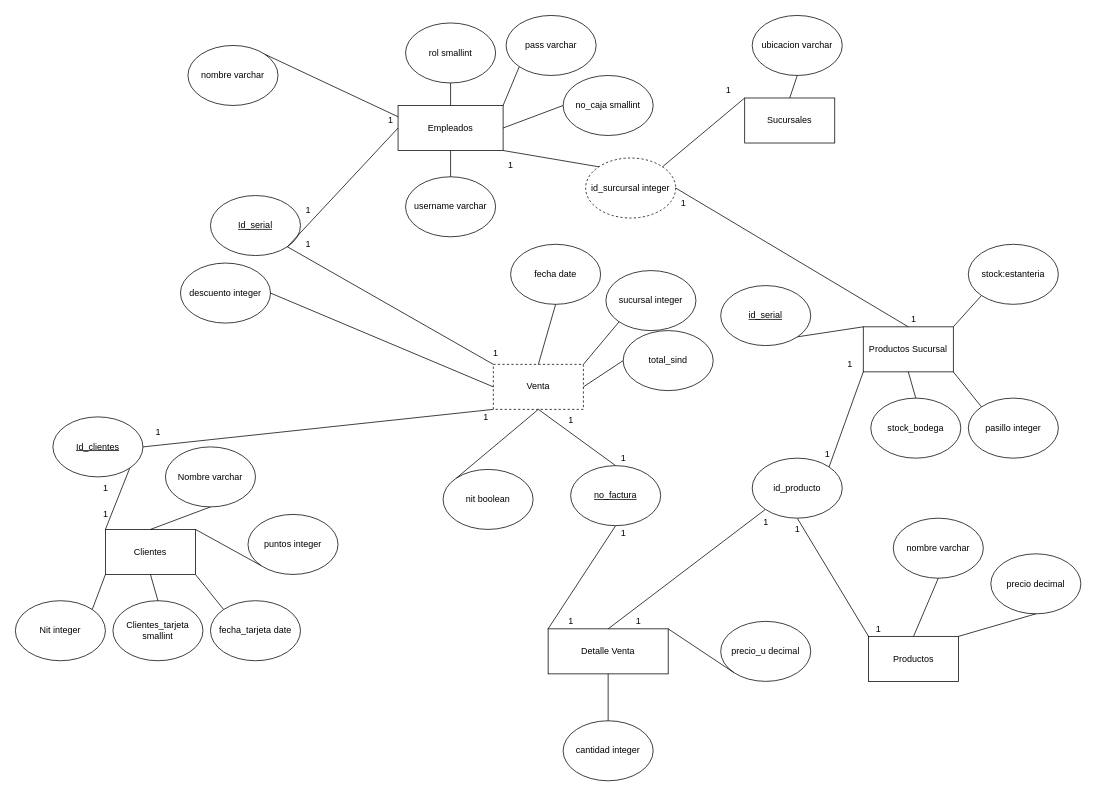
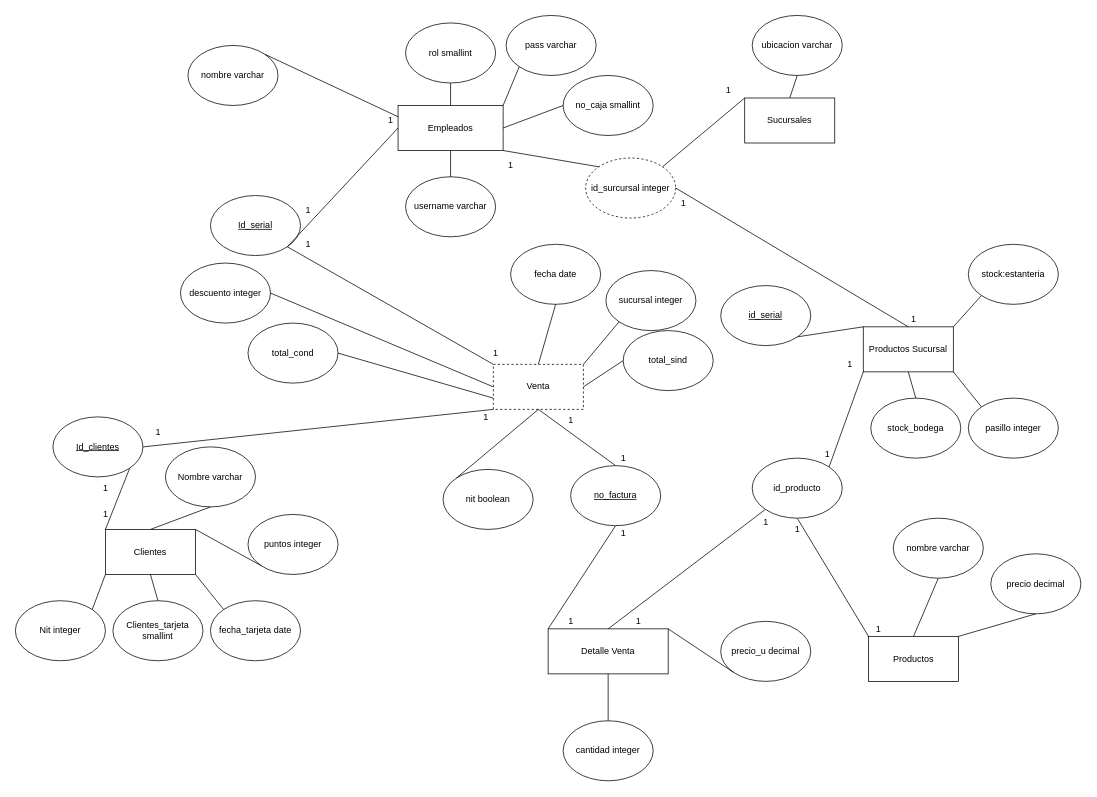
node "total_cond": added
edge "total_cond" -- "Venta": added
